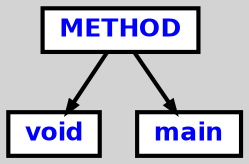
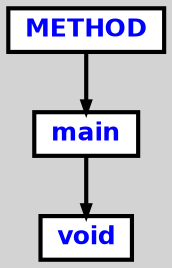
edge "METHOD" -> "void": now "main" -> "void"
